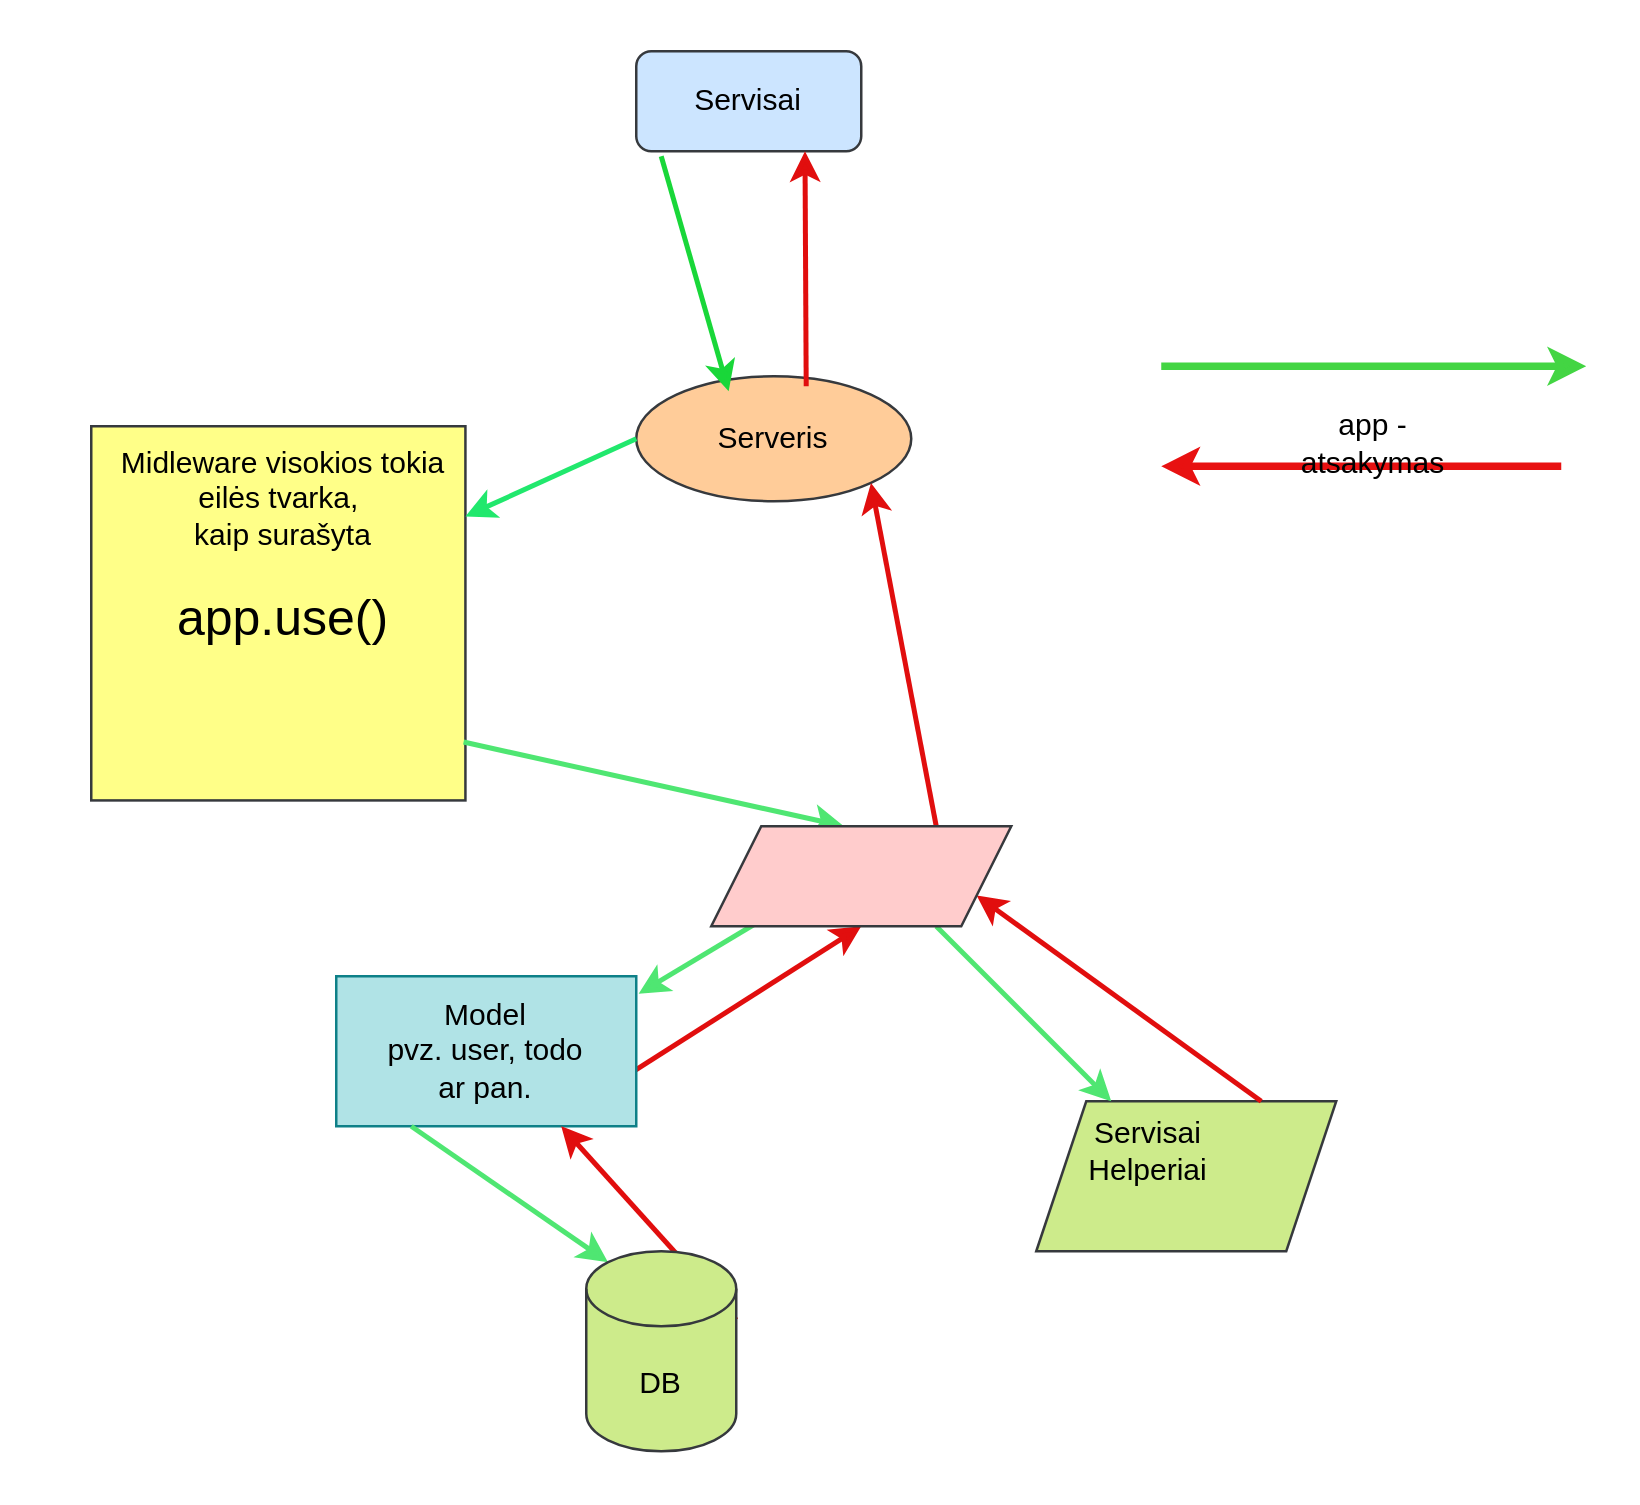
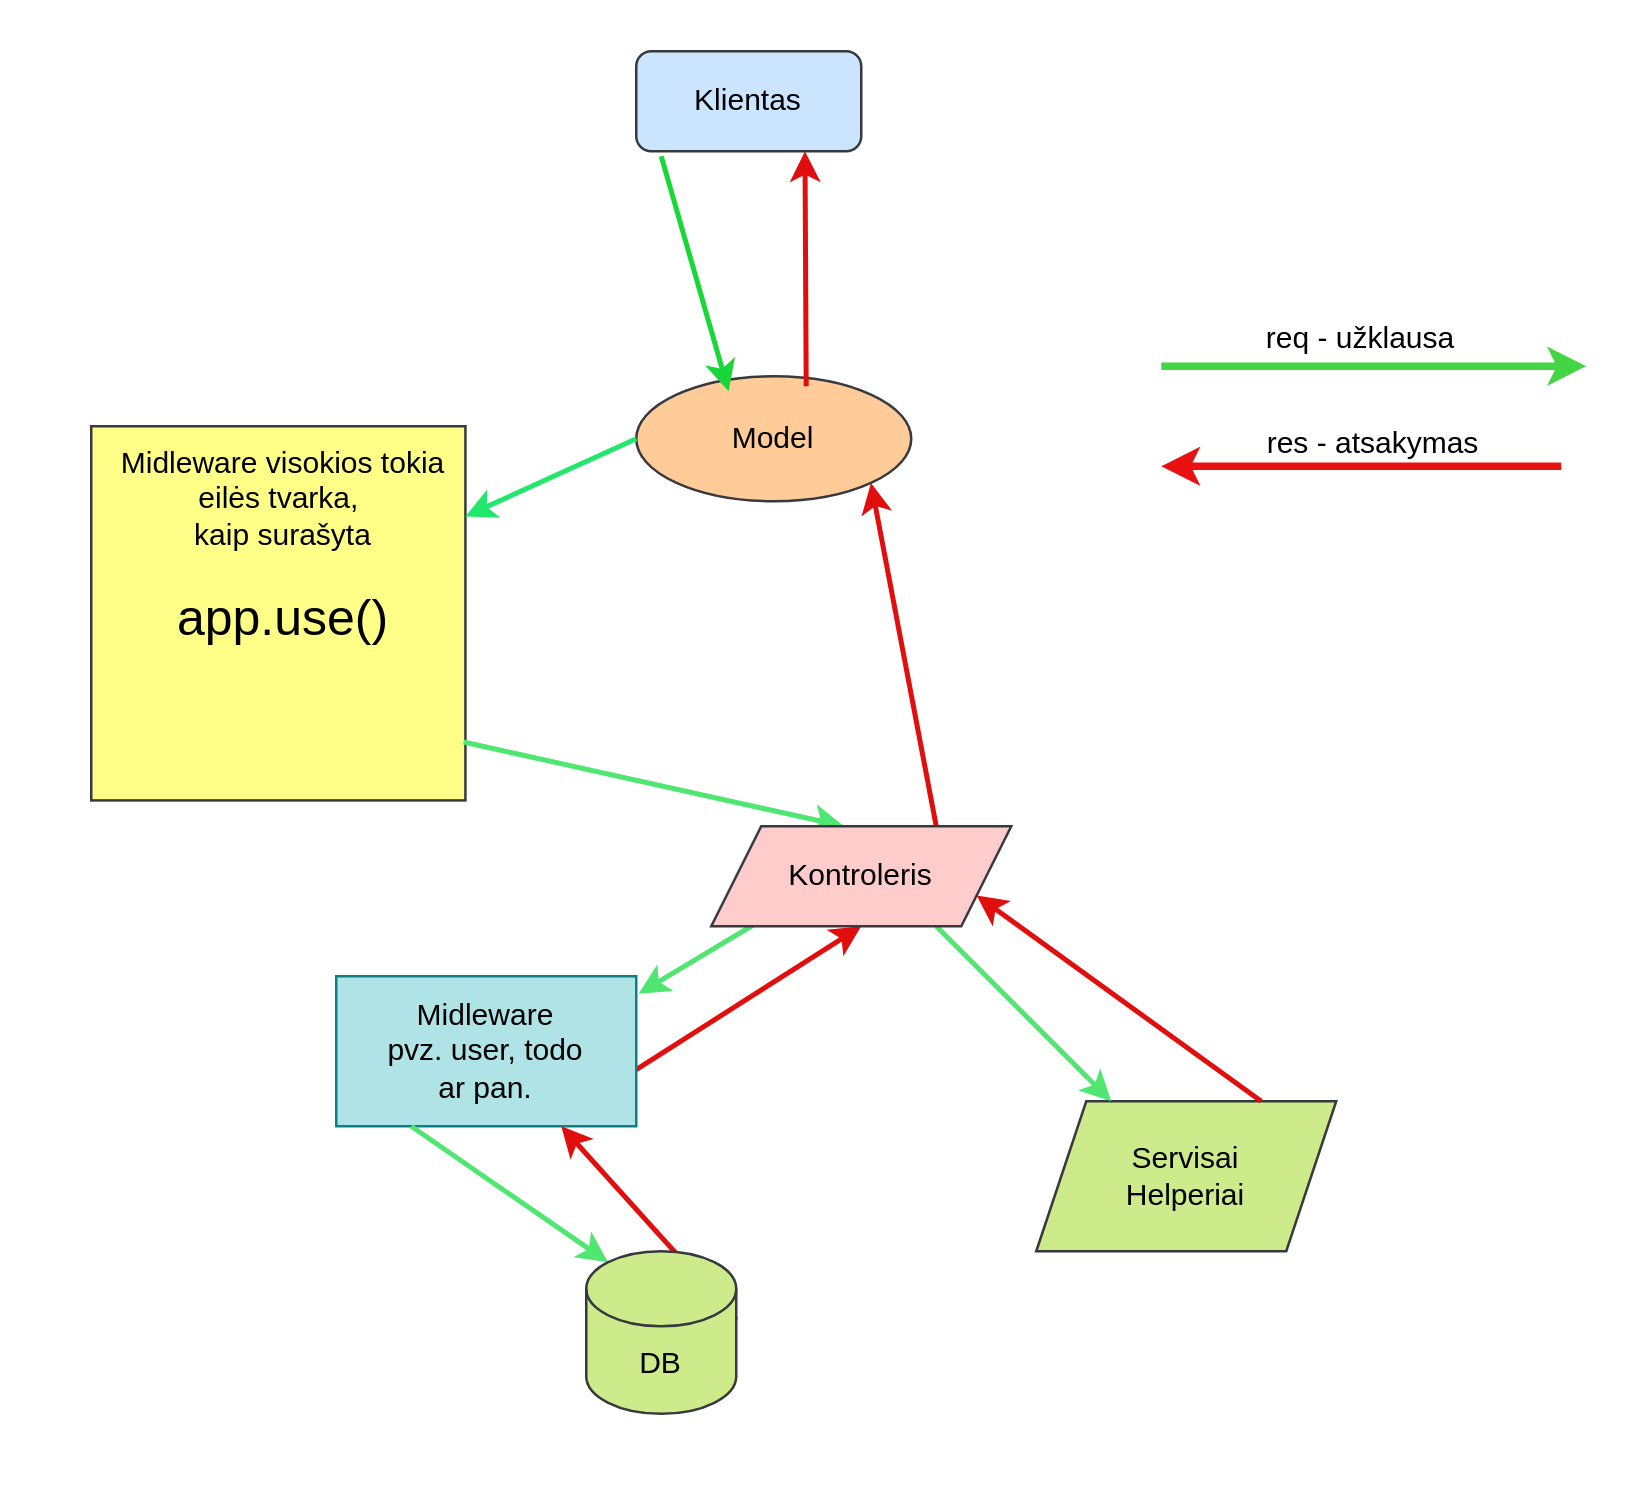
node "Servisai": label "Servisai" -> "Klientas"
node "req - užklausa": added
node "Serveris": label "Serveris" -> "Model"
node "app - atsakymas": label "app - atsakymas" -> "res - atsakymas"
node "Kontroleris": added
node "Model pvz. user, todo ar pan.": label "Model pvz. user, todo ar pan." -> "Midleware pvz. user, todo ar pan."
node "Servisai Helperiai": moved (1149, 1151) -> (1186, 1176)
node "DB": size 150x200 -> 150x163
